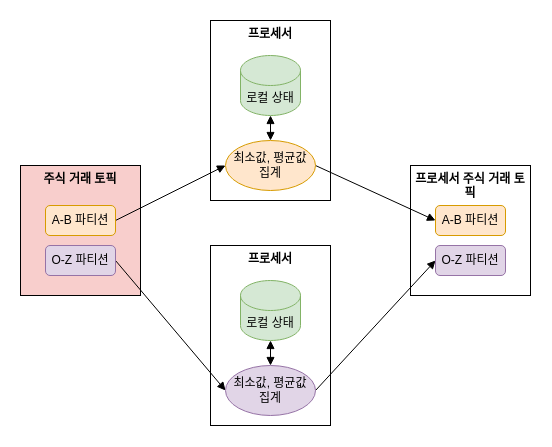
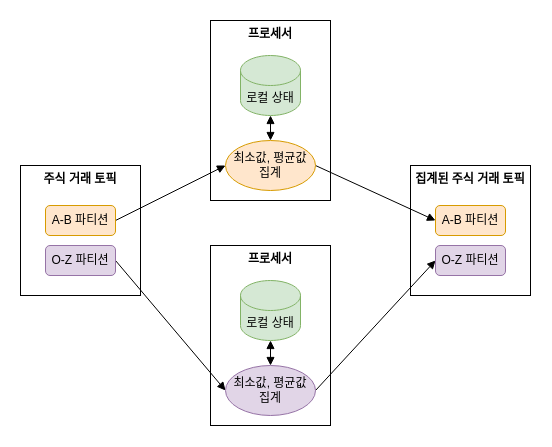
node "주식 거래 토픽": fillcolor #f8cecc -> #ffffff
node "프로세서 주식 거래 토픽": label "프로세서 주식 거래 토픽" -> "집계된 주식 거래 토픽"
